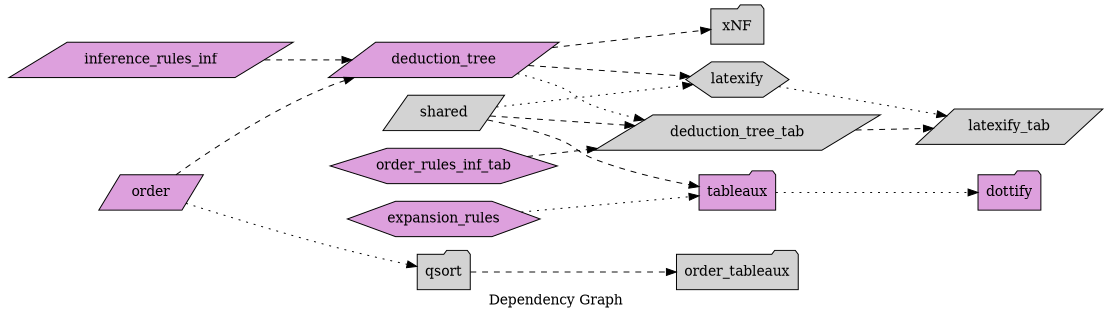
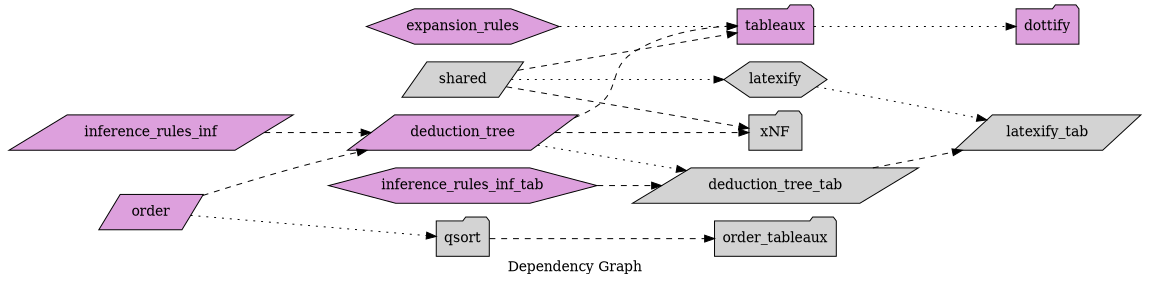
edge "deduction_tree" -> "latexify": now "deduction_tree" -> "tableaux"
edge "shared" -> "deduction_tree_tab": now "shared" -> "xNF"
node "order_rules_inf_tab": label "order_rules_inf_tab" -> "inference_rules_inf_tab"
